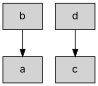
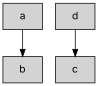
edge "b" -> "a": reversed
